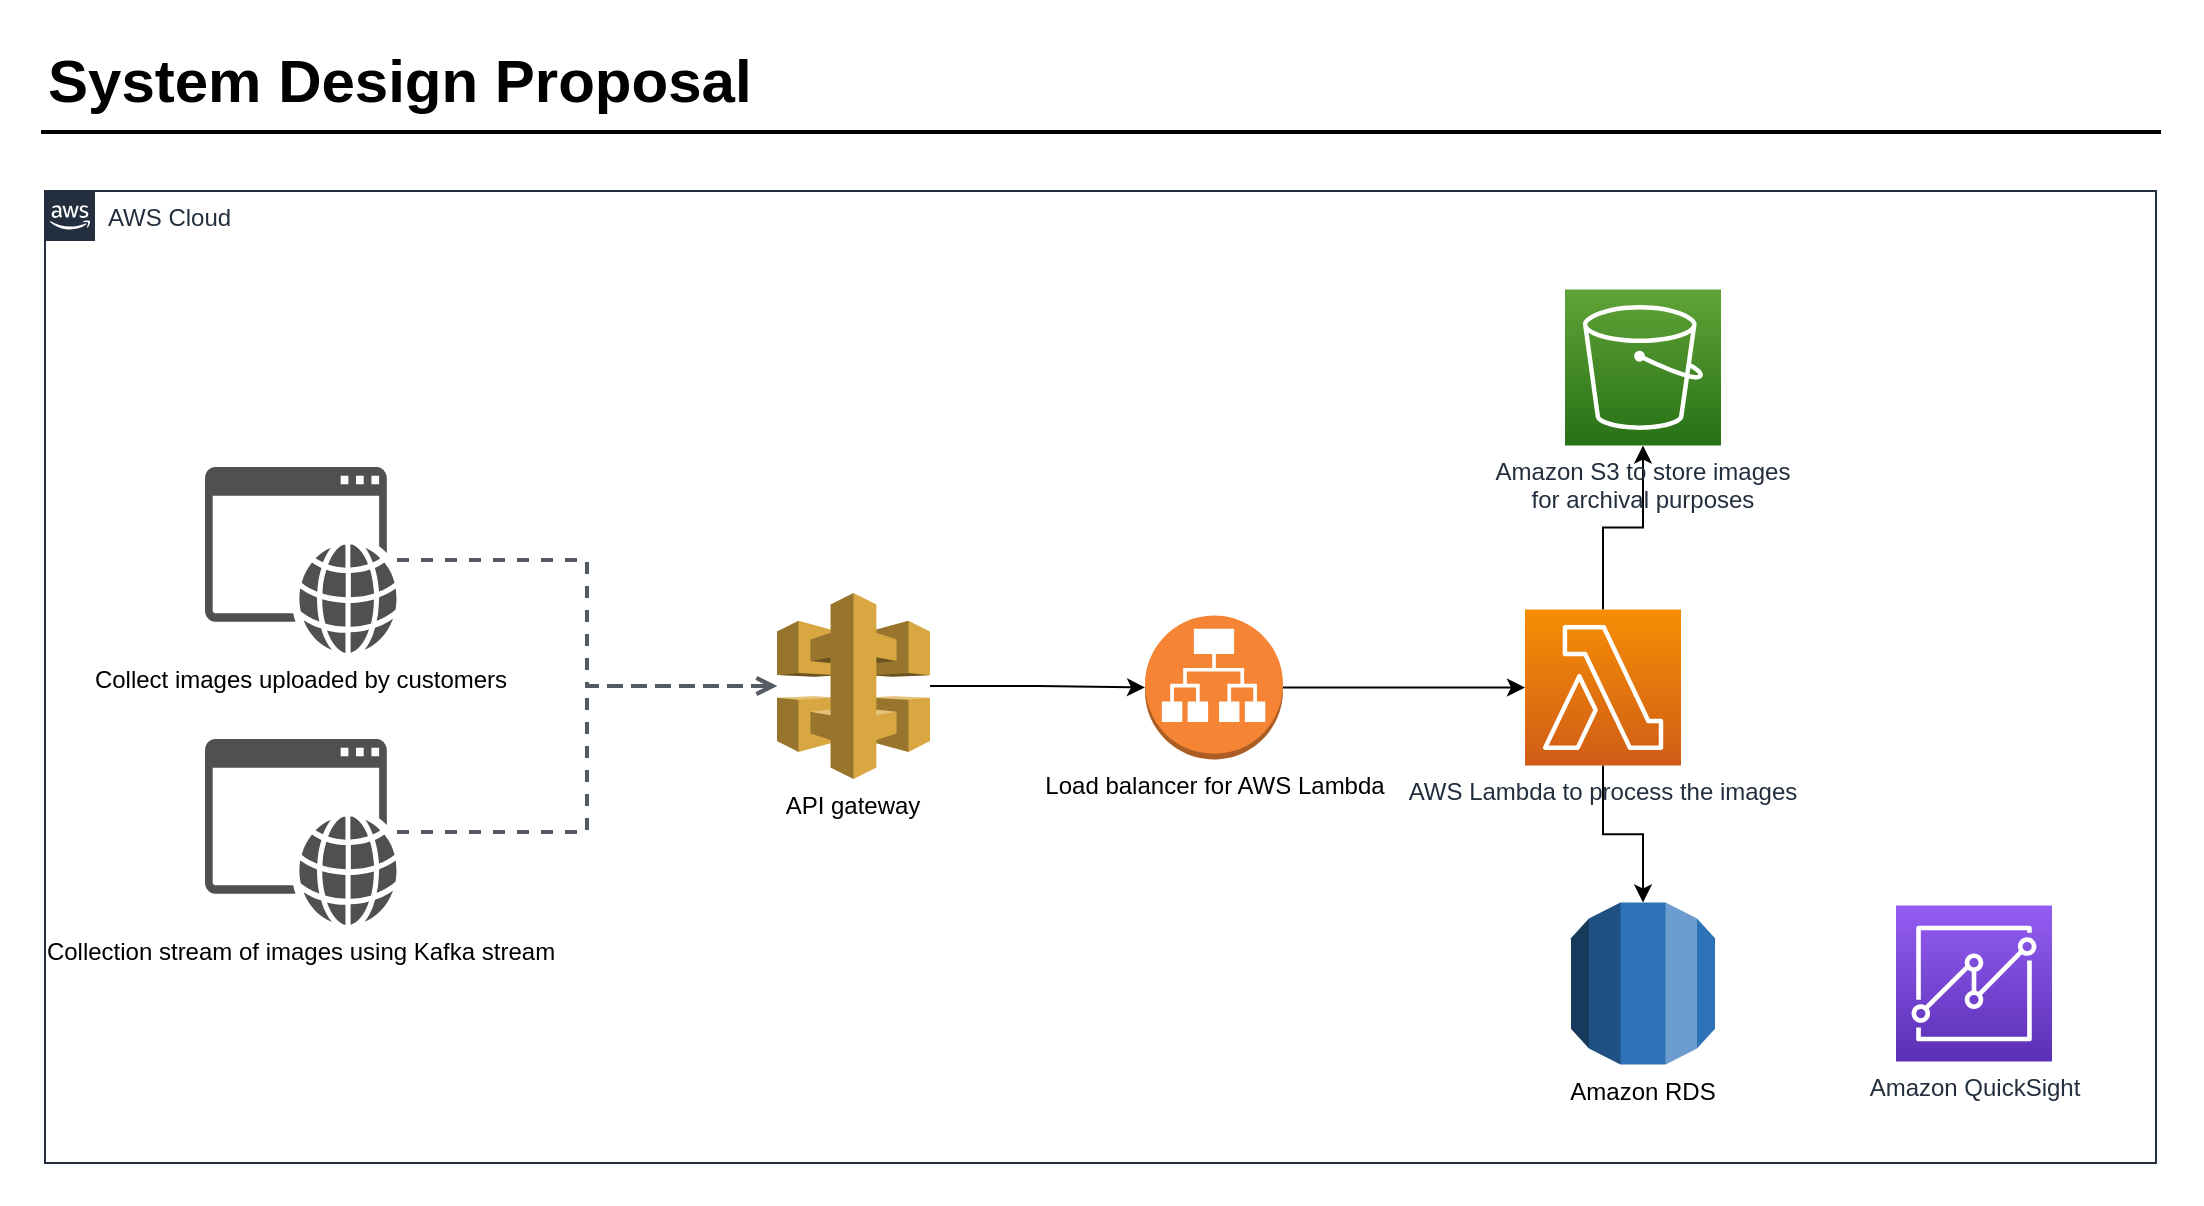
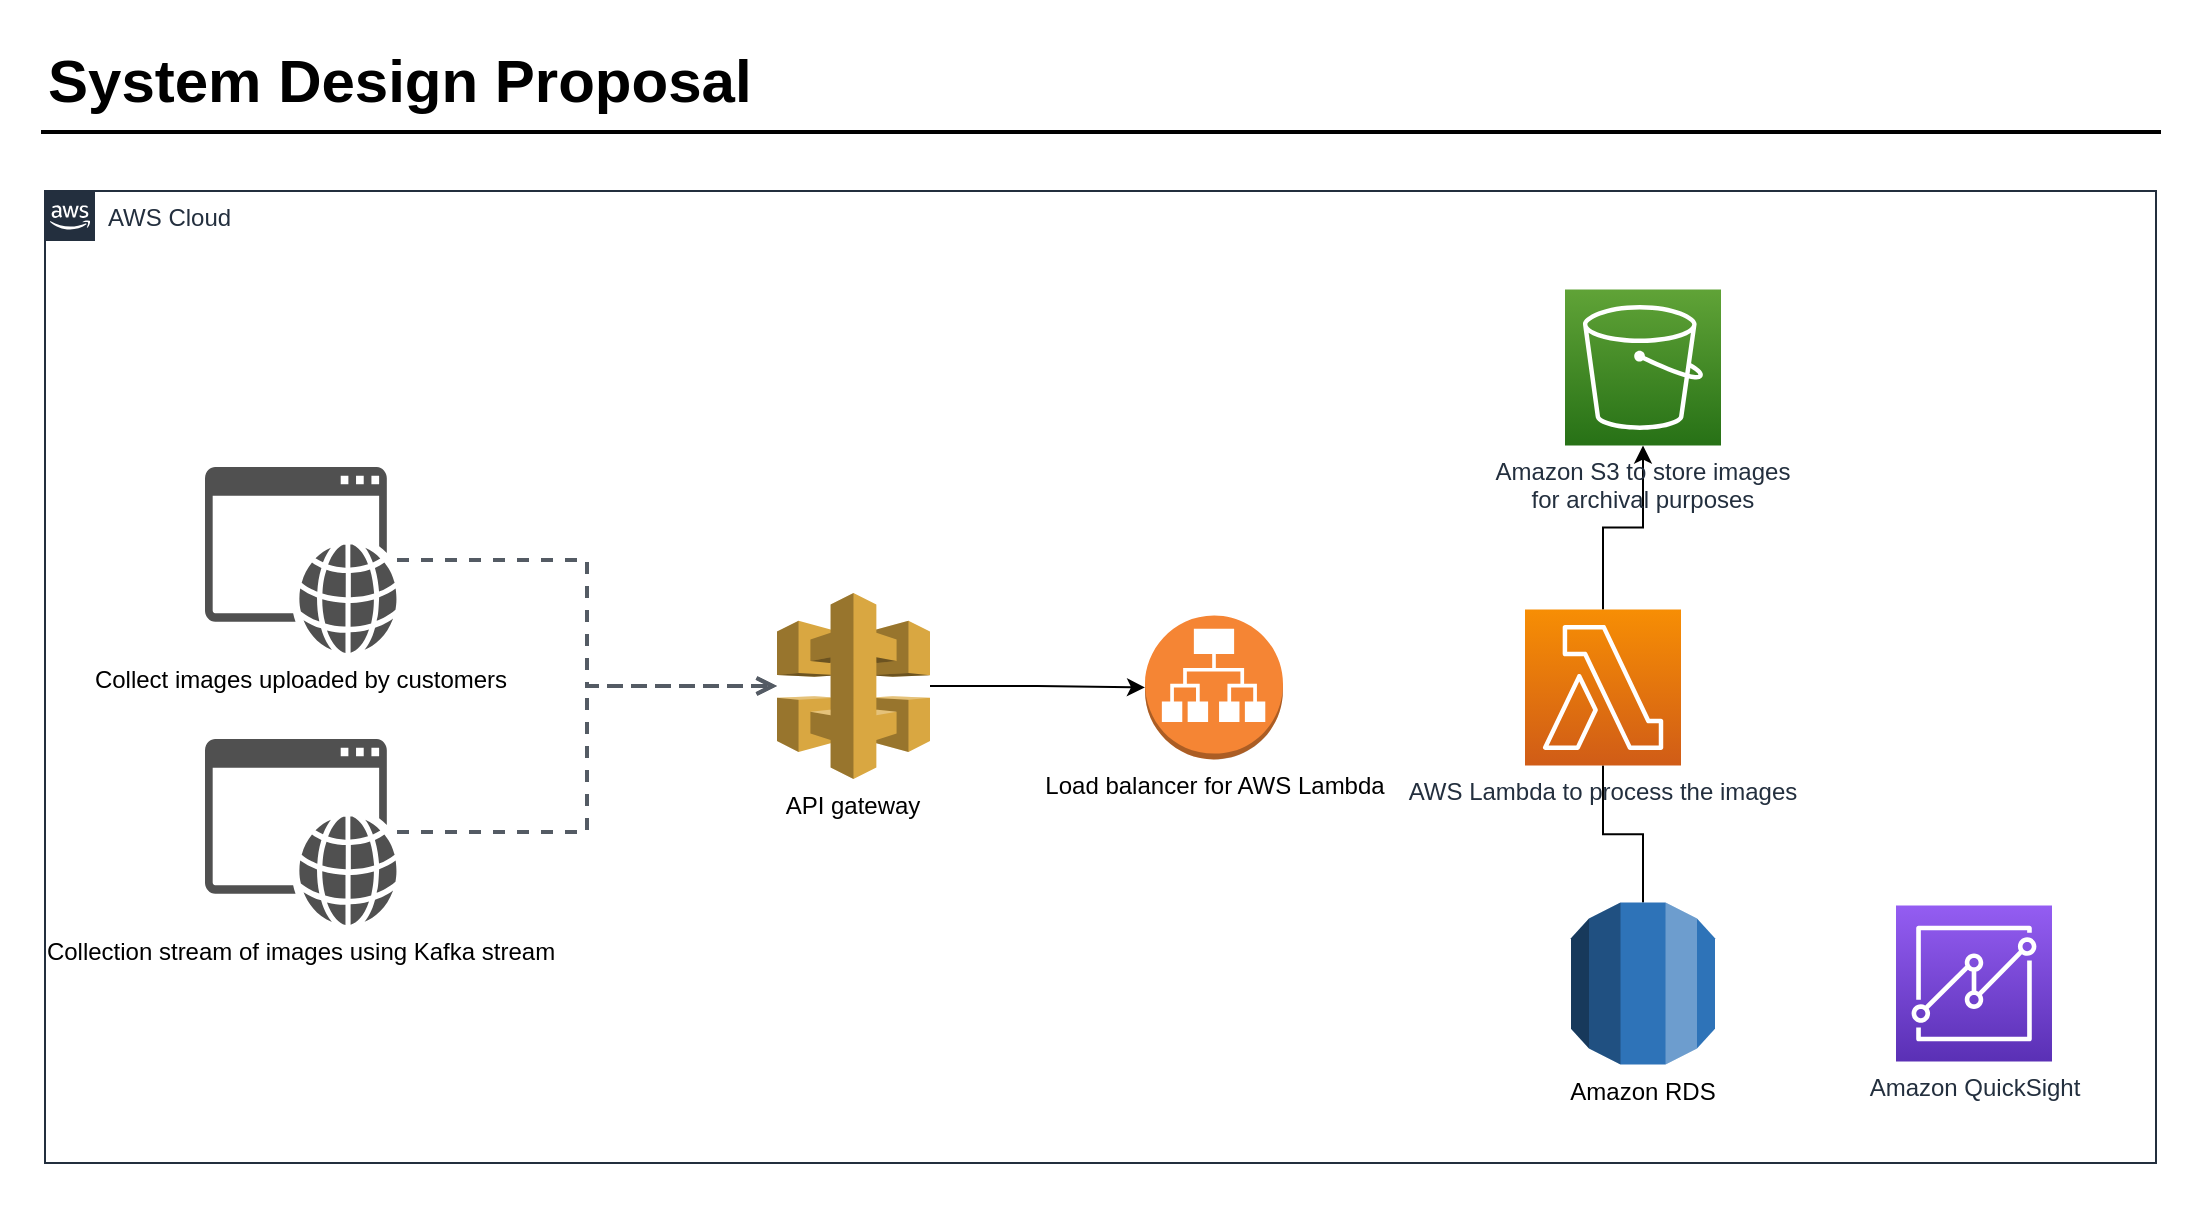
edge "Load balancer for AWS Lambda" -> "AWS Lambda to process the images": removed
edge "AWS Lambda to process the images" -> "Amazon RDS": arrowhead classic -> none
